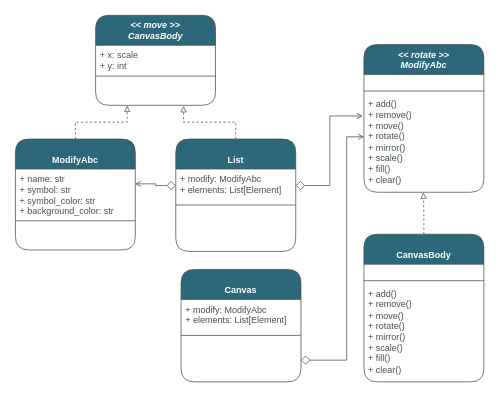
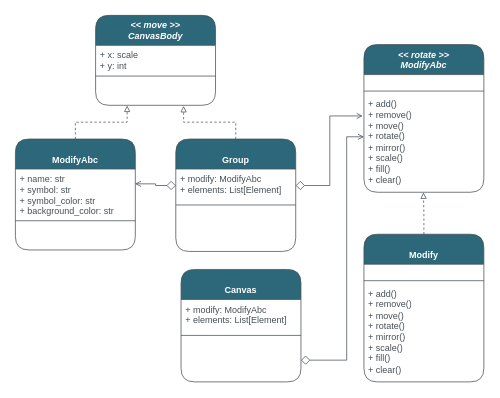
node "List": label "List" -> "Group"
node "CanvasBody": label "CanvasBody" -> "Modify"
